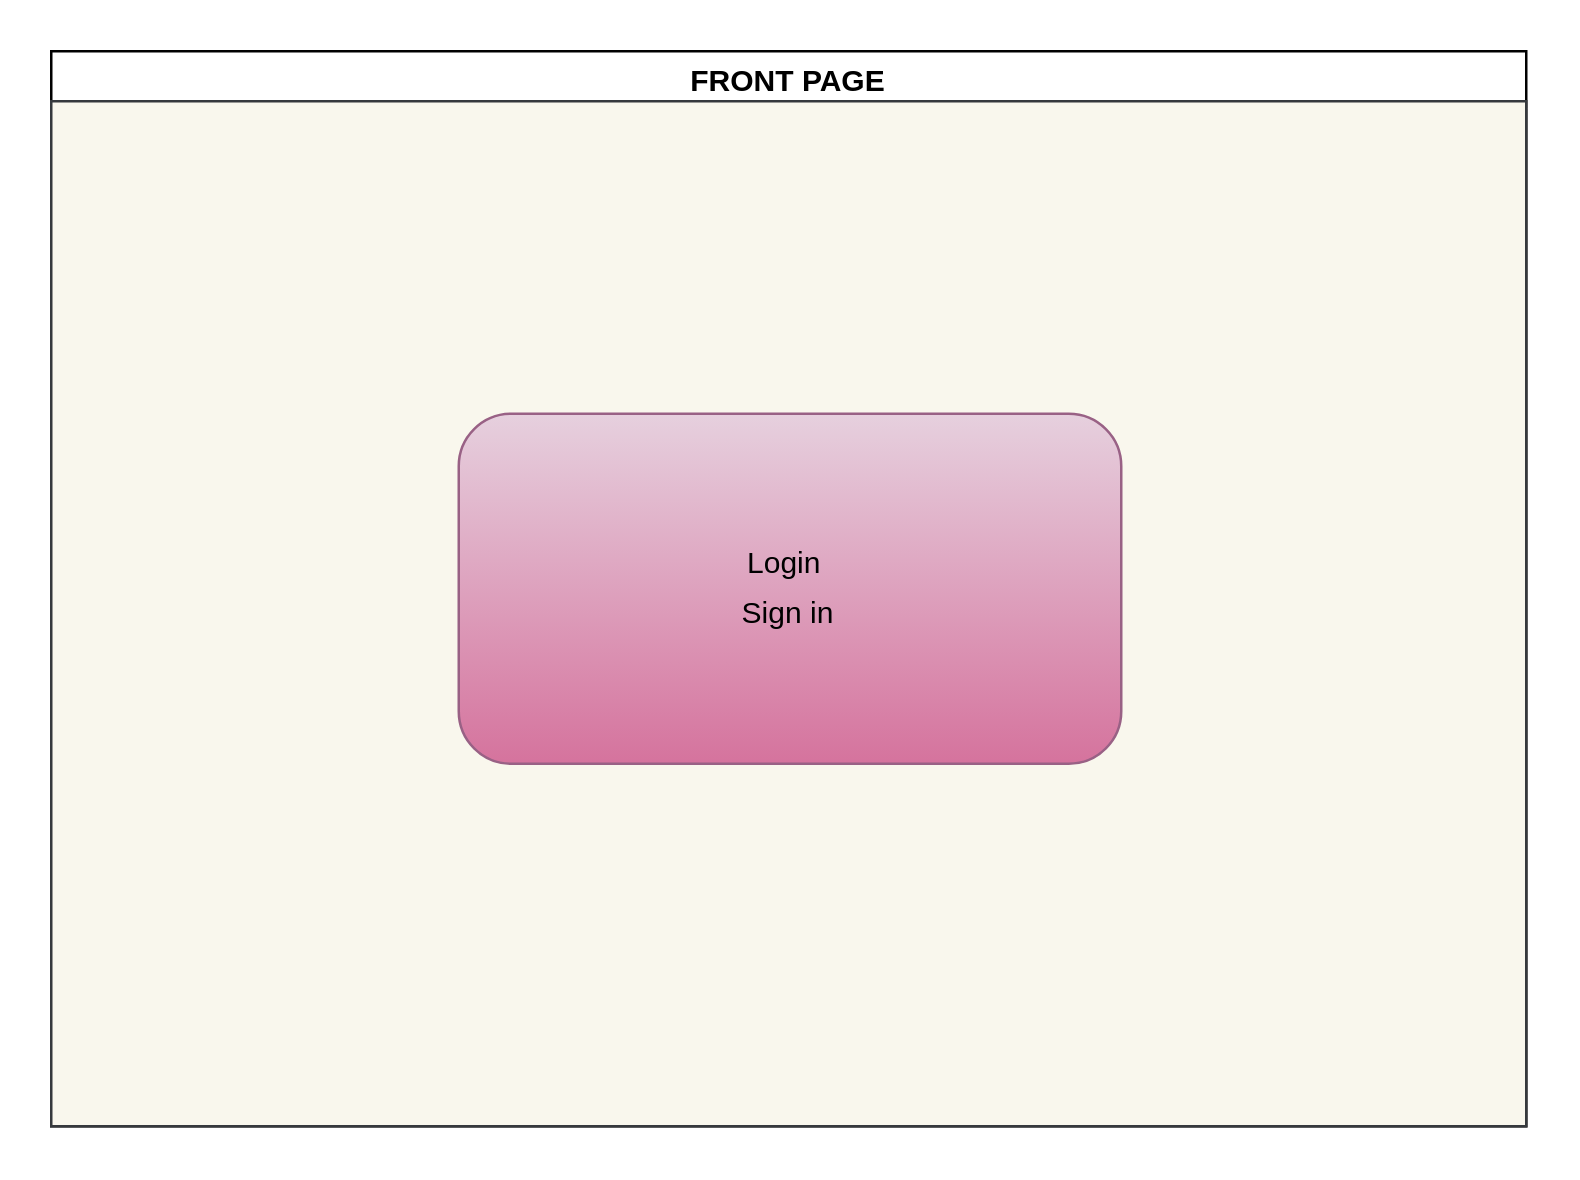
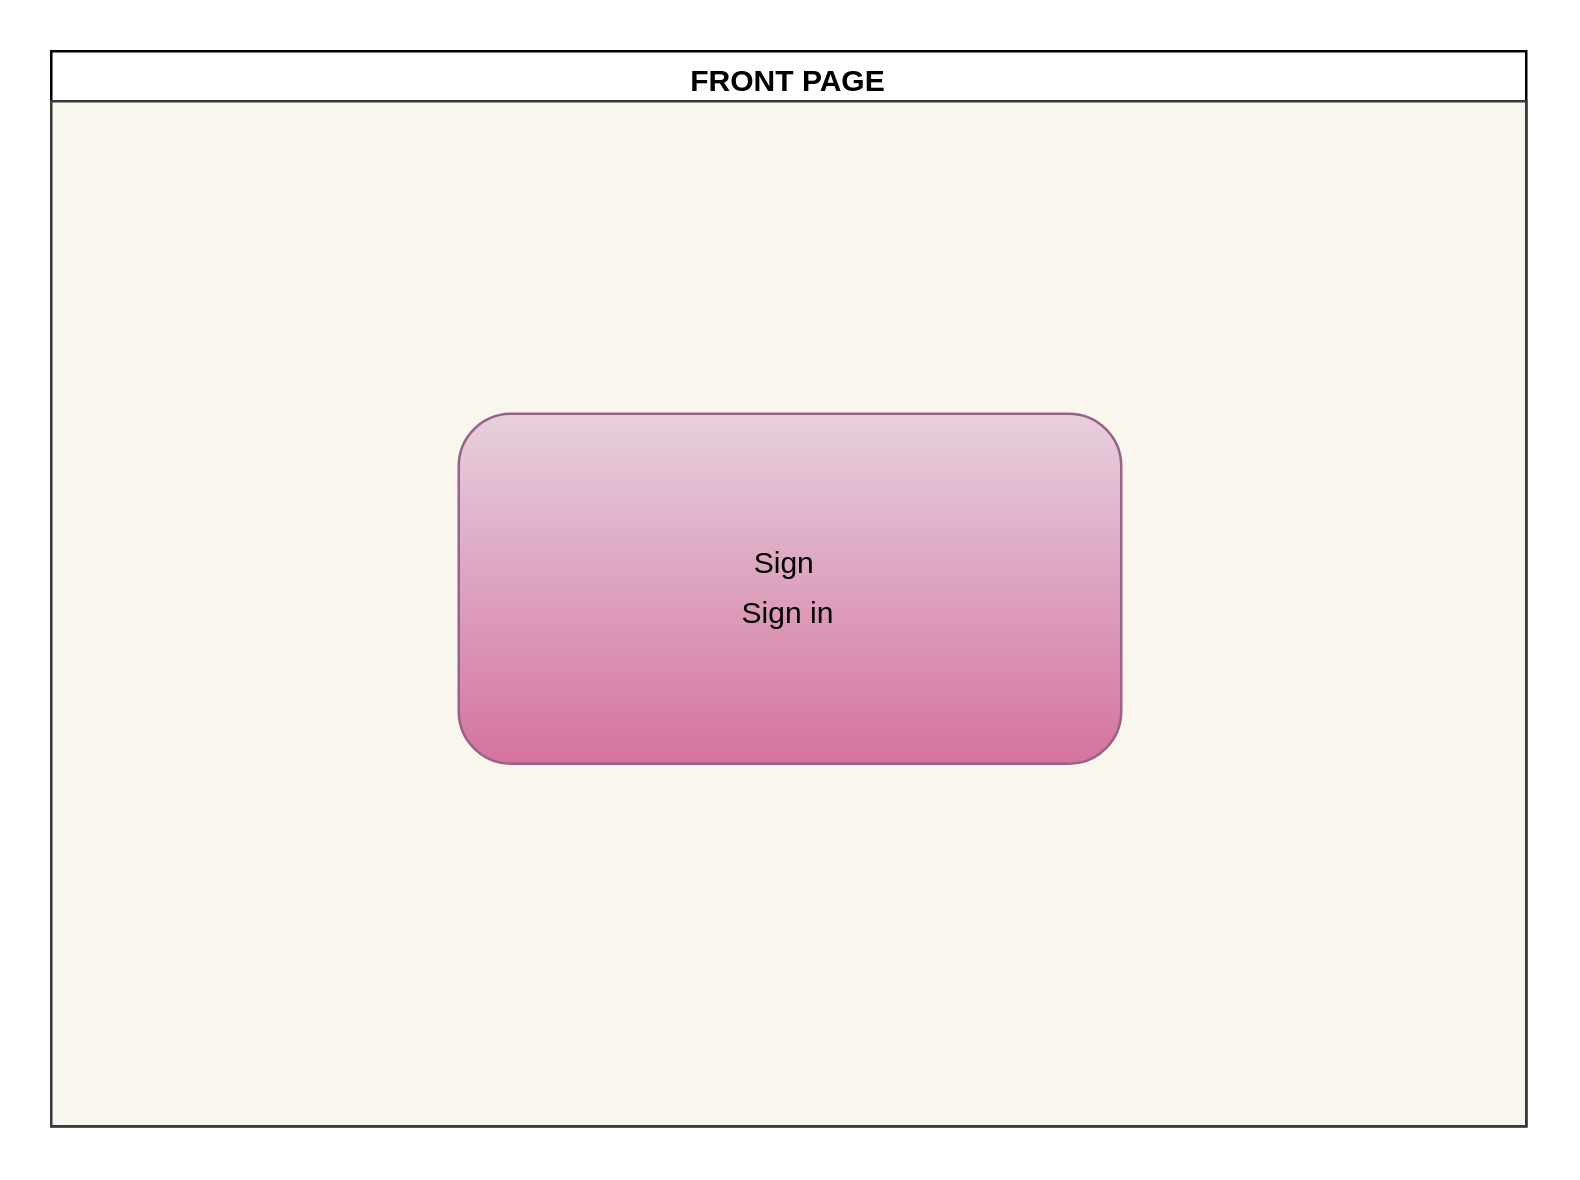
node "Login": label "Login" -> "Sign"
